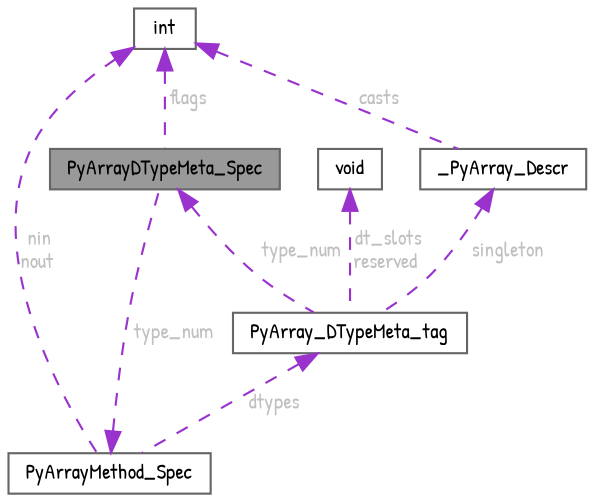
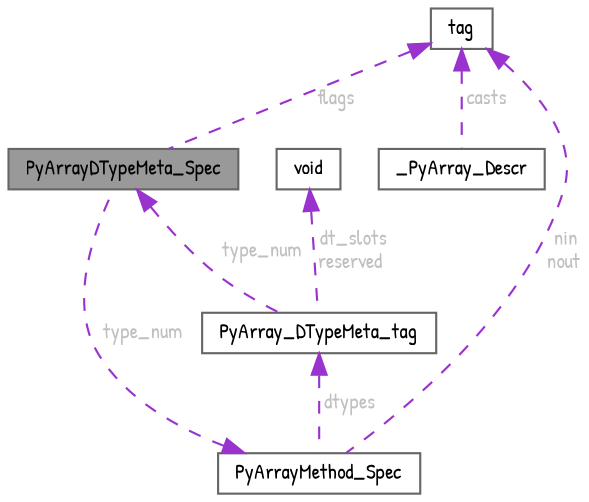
node "int": label "int" -> "tag"
edge "PyArray_DTypeMeta_tag" -> "_PyArray_Descr": removed, label "singleton"
